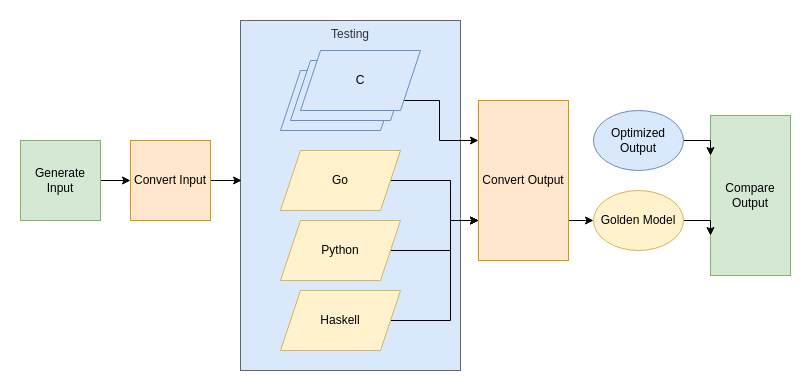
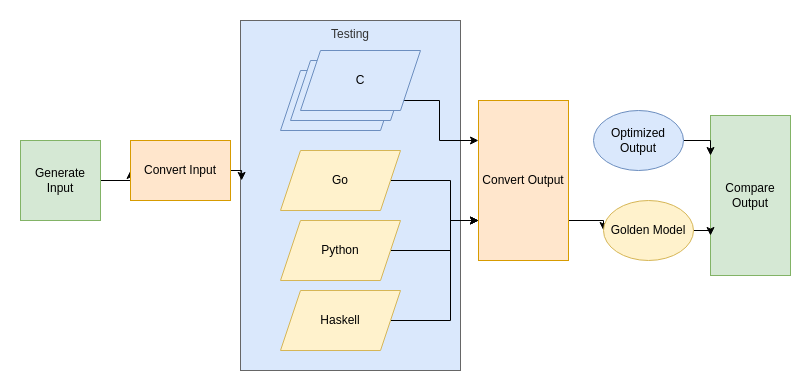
node "Convert Input": size 80x80 -> 100x60
node "Golden Model": moved (639, 221) -> (649, 231)
